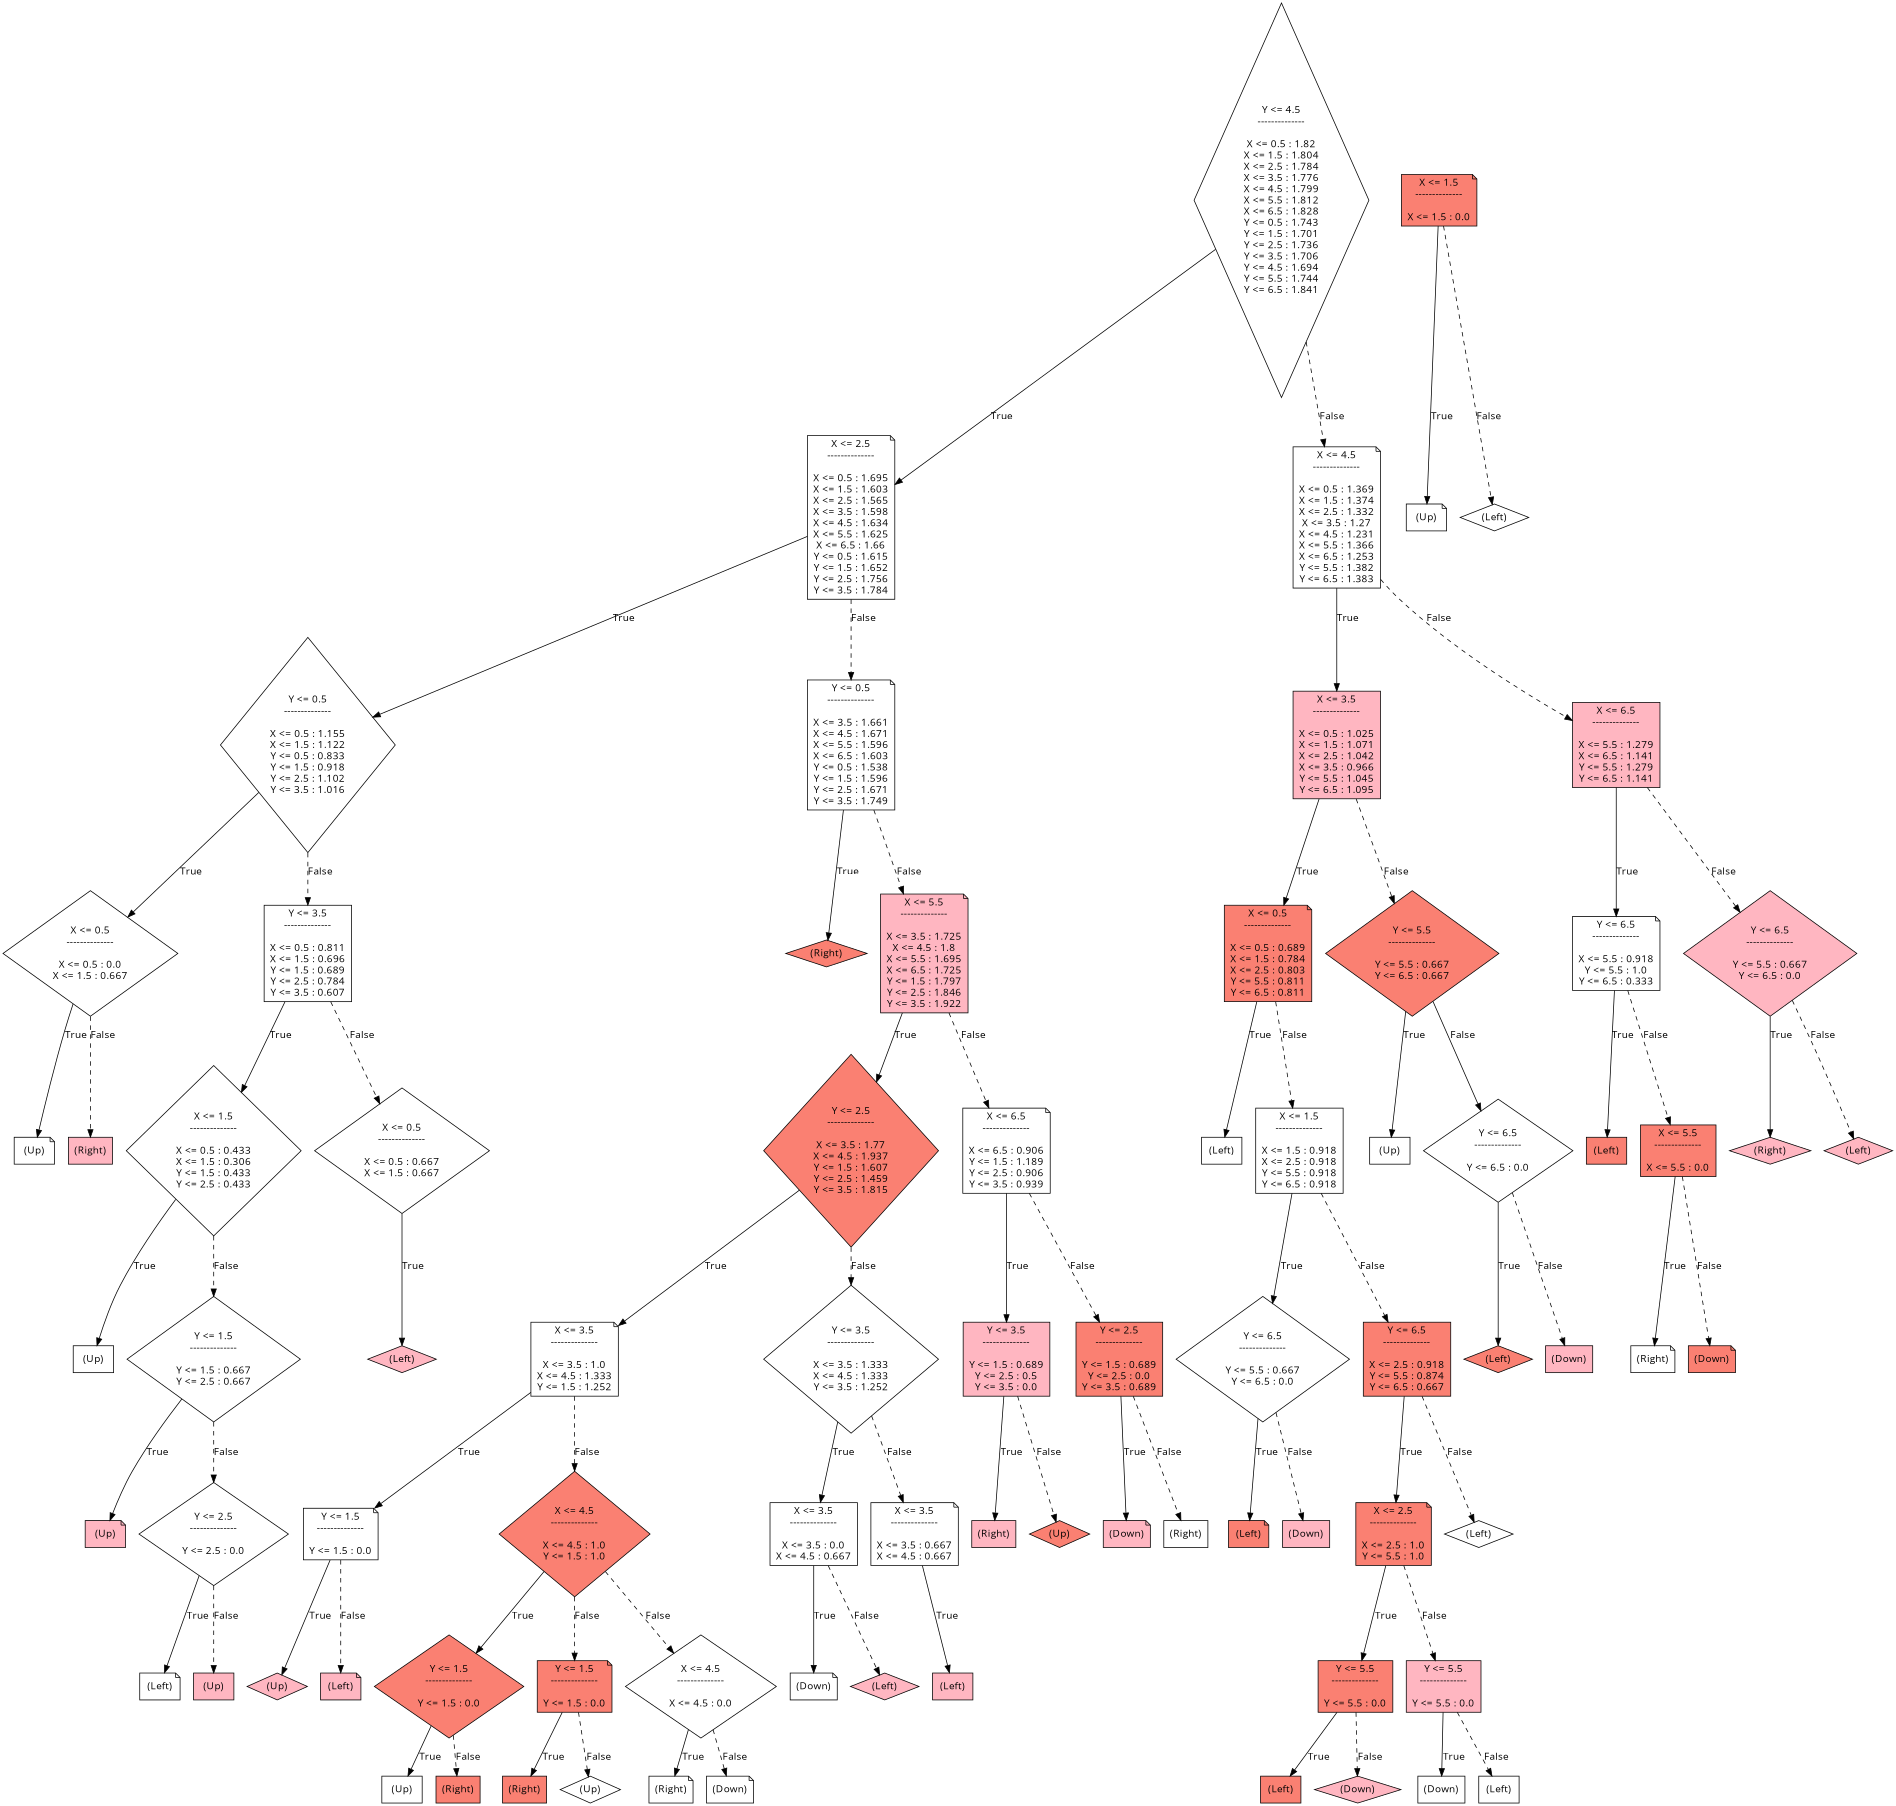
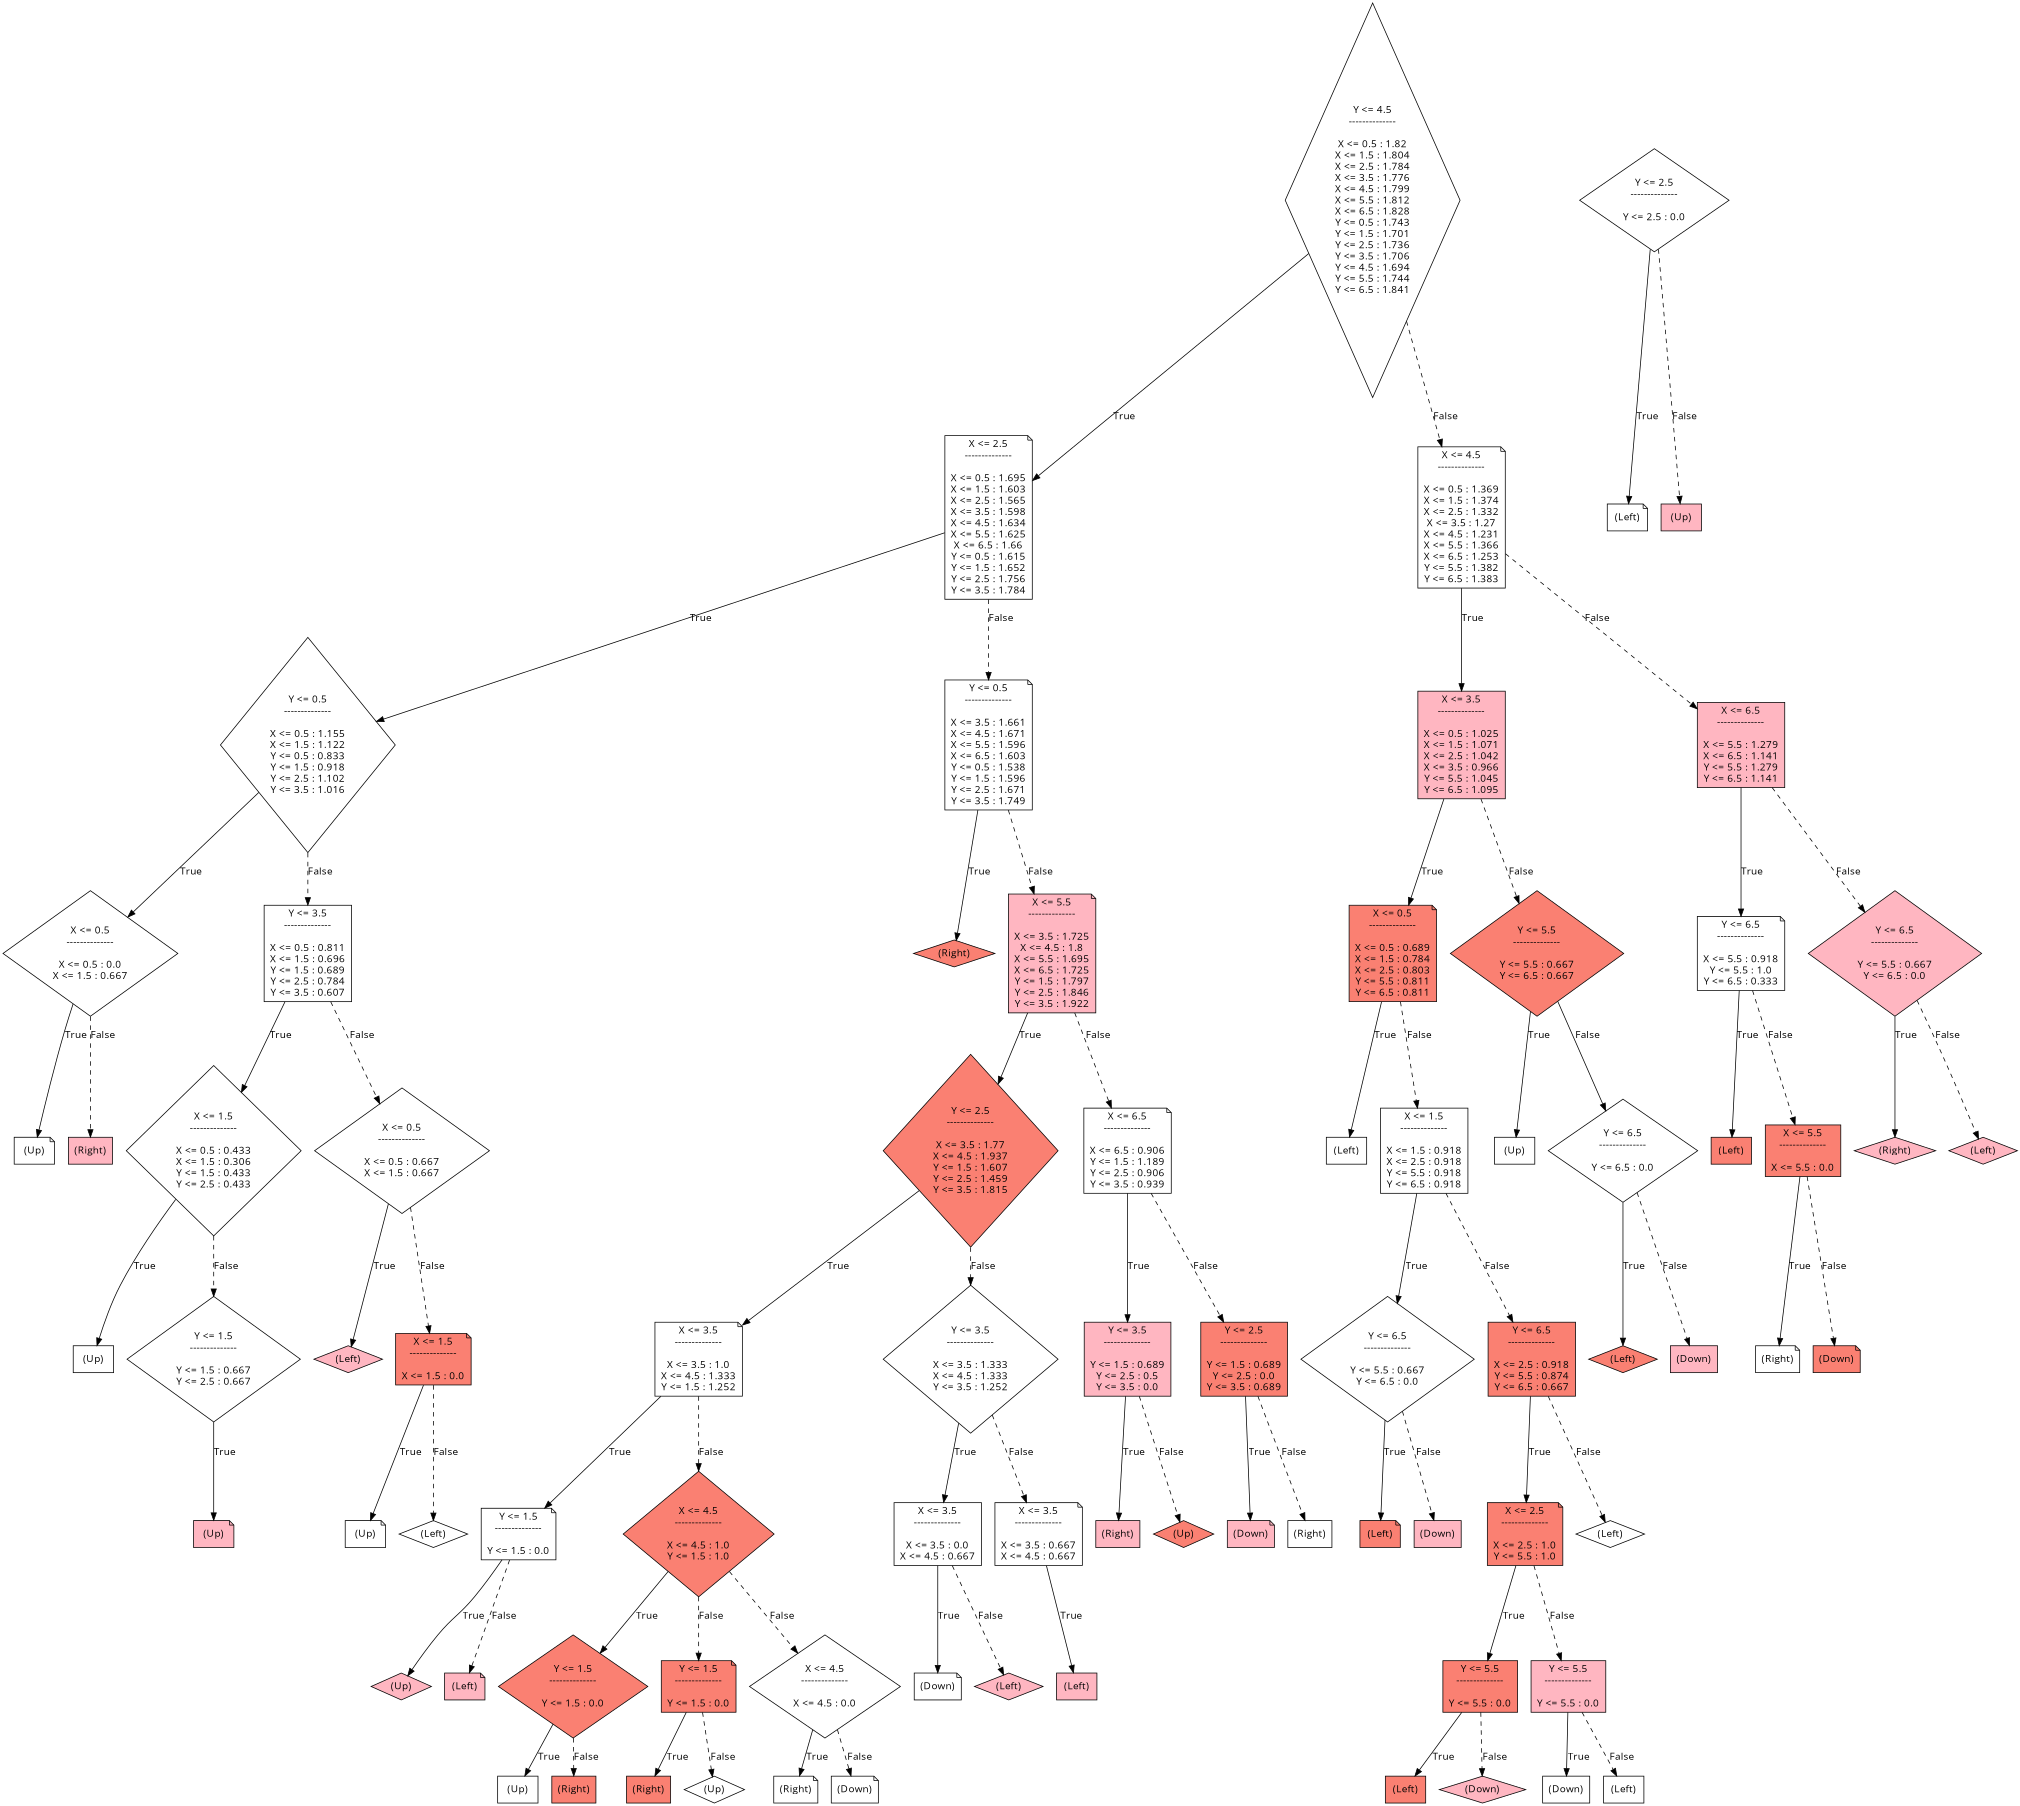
edge "X <= 0.5 -------------- X <= 0.5 : 0.667 X <= 1.5 : 0.667" -> "X <= 1.5 -------------- X <= 1.5 : 0.0": added, label "False"
edge "Y <= 1.5 -------------- Y <= 1.5 : 0.667 Y <= 2.5 : 0.667" -> "Y <= 2.5 -------------- Y <= 2.5 : 0.0": removed, label "False"
